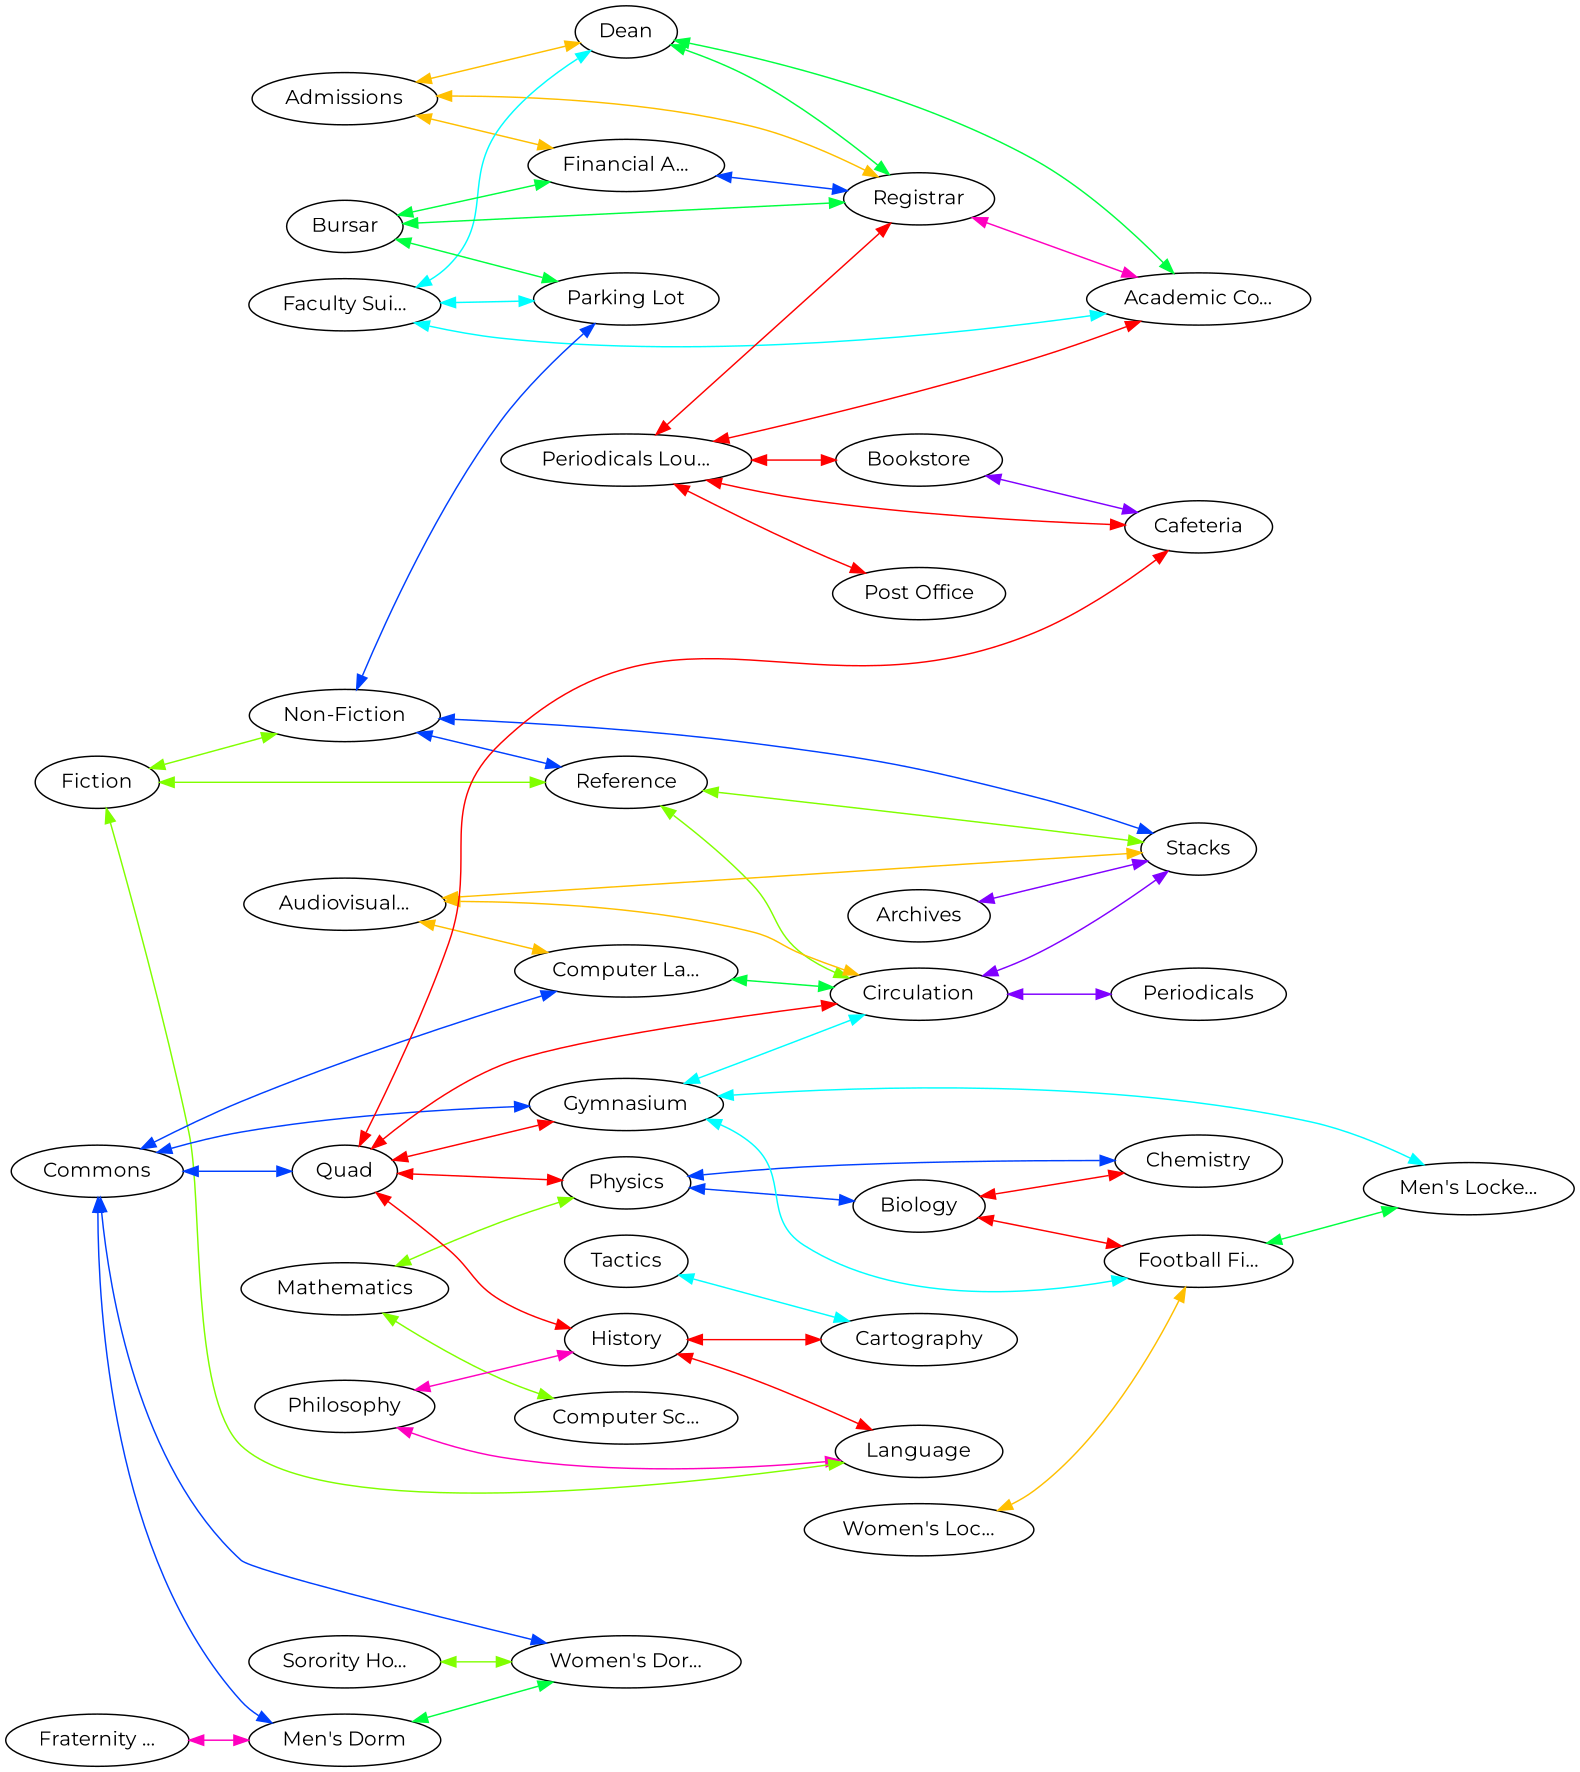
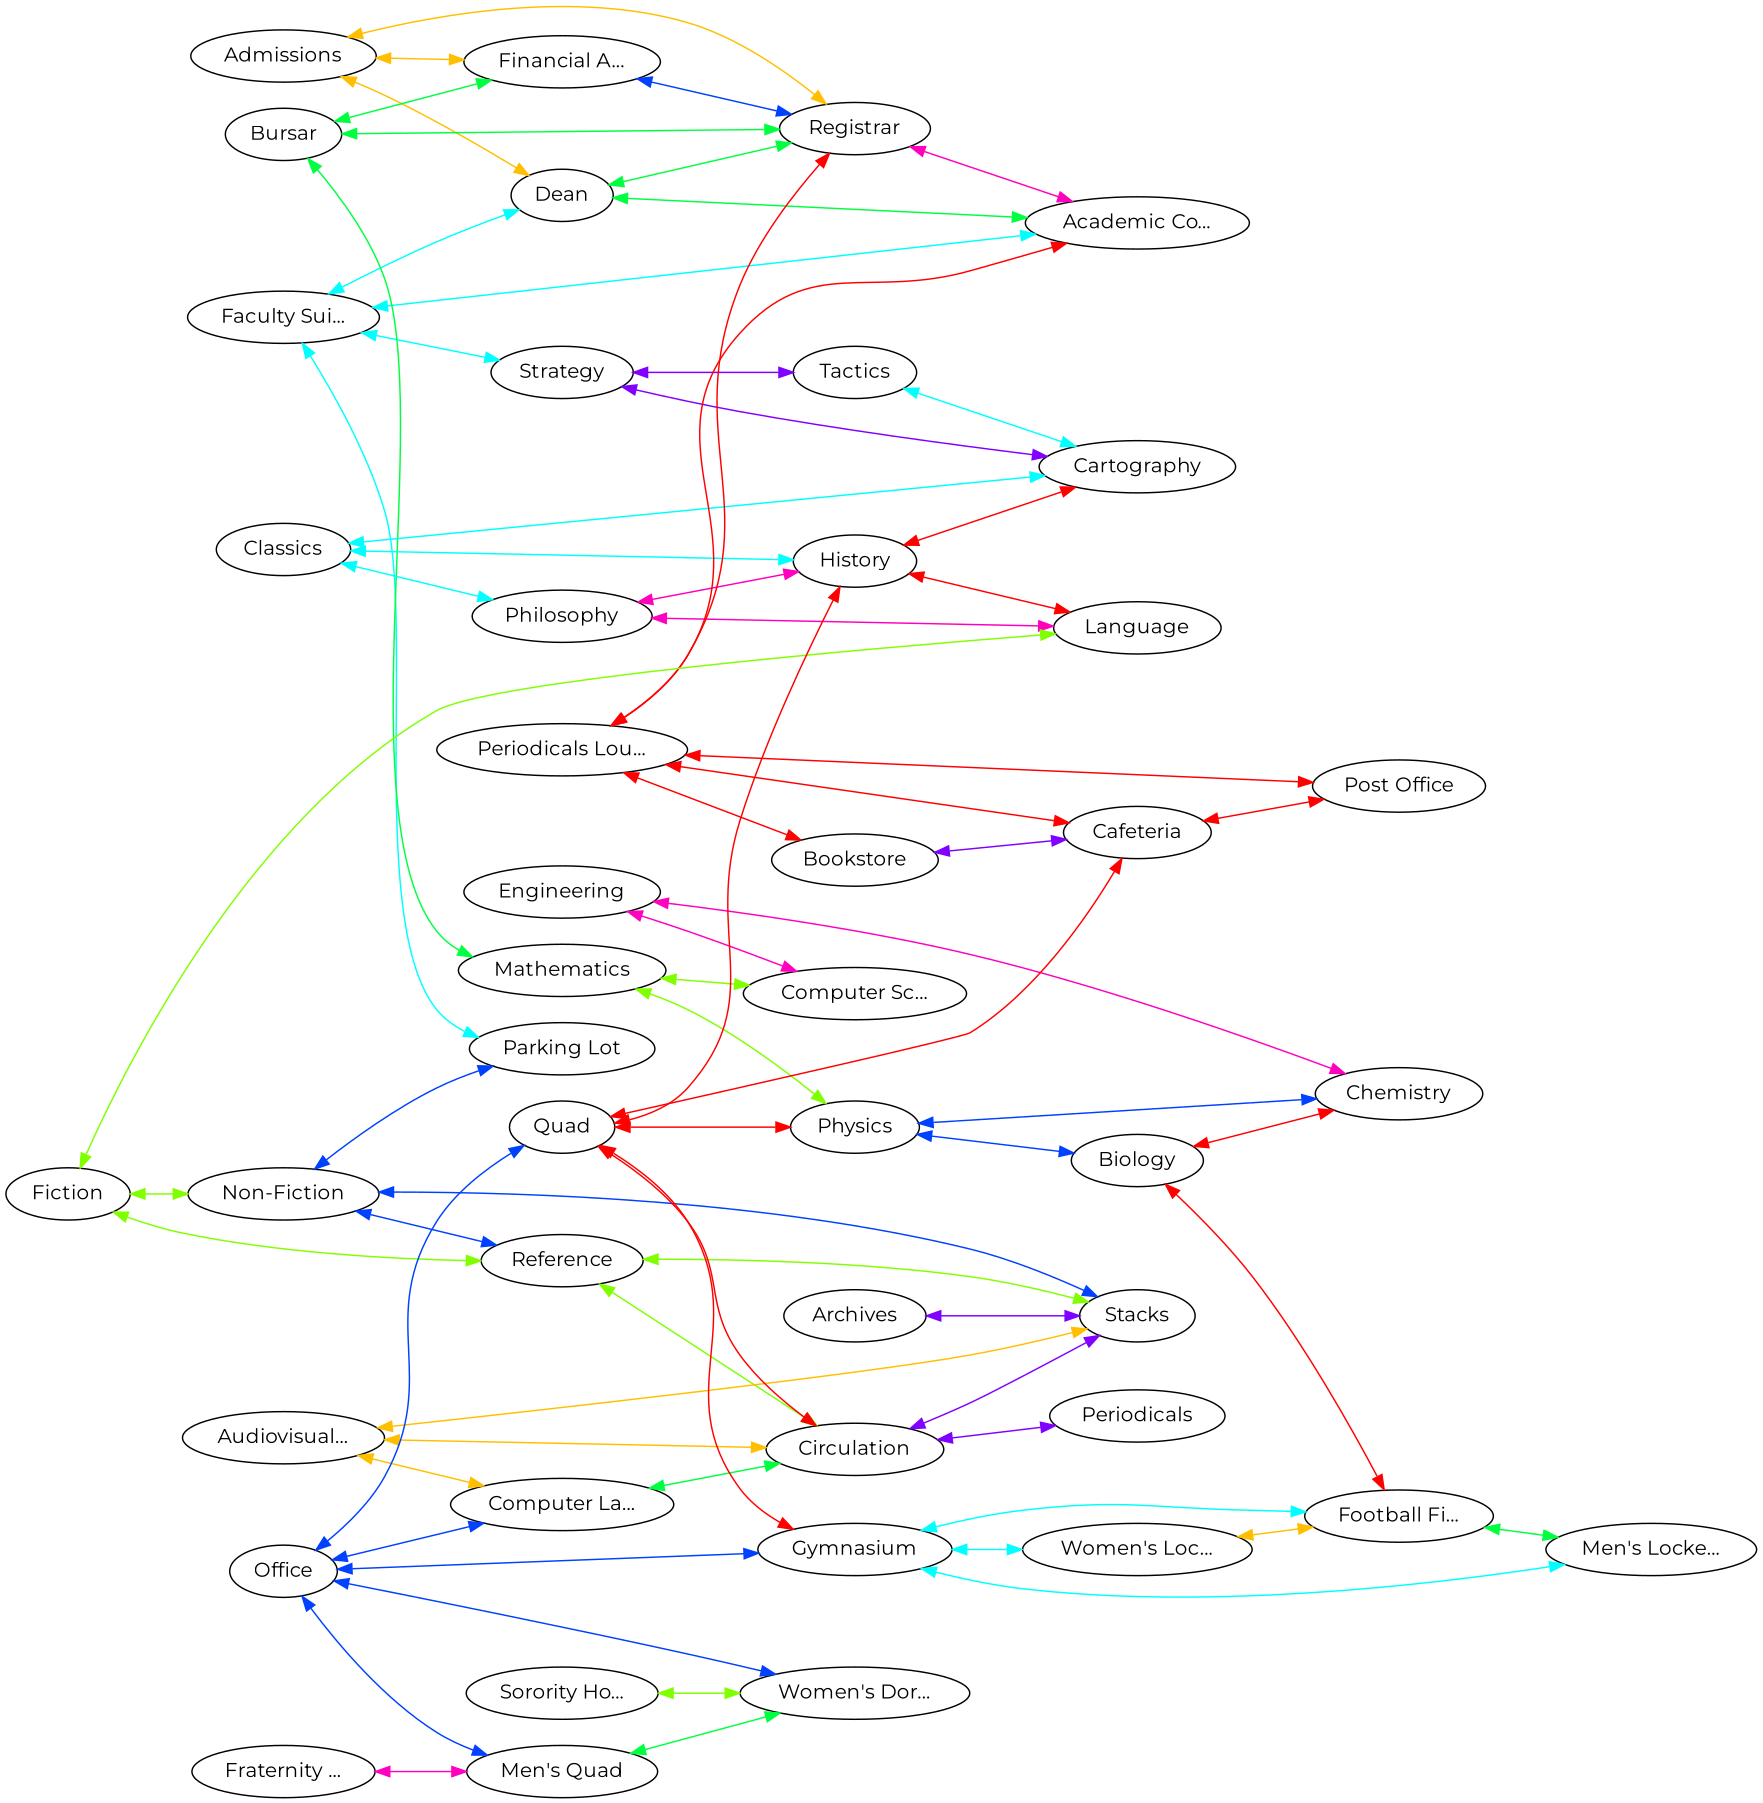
edge "Bursar" -- "Parking Lot": now "Bursar" -- "Mathematics"
node "Strategy": added
node "Classics": added
edge "Post Office" -- "Cafeteria": added
node "Engineering": added
edge "Circulation" -- "Gymnasium": now "Women's Loc..." -- "Gymnasium"
node "Commons": label "Commons" -> "Office"
node "Men's Dorm": label "Men's Dorm" -> "Men's Quad"
